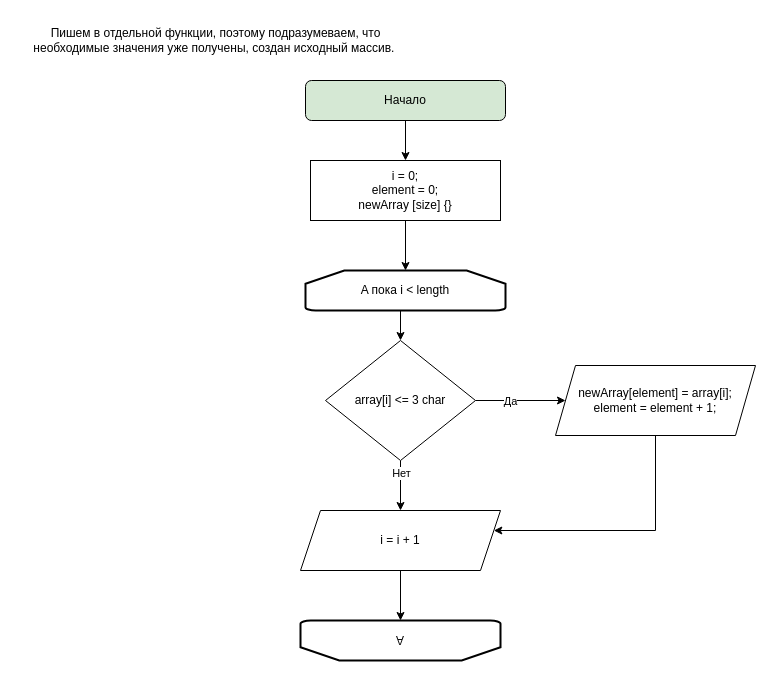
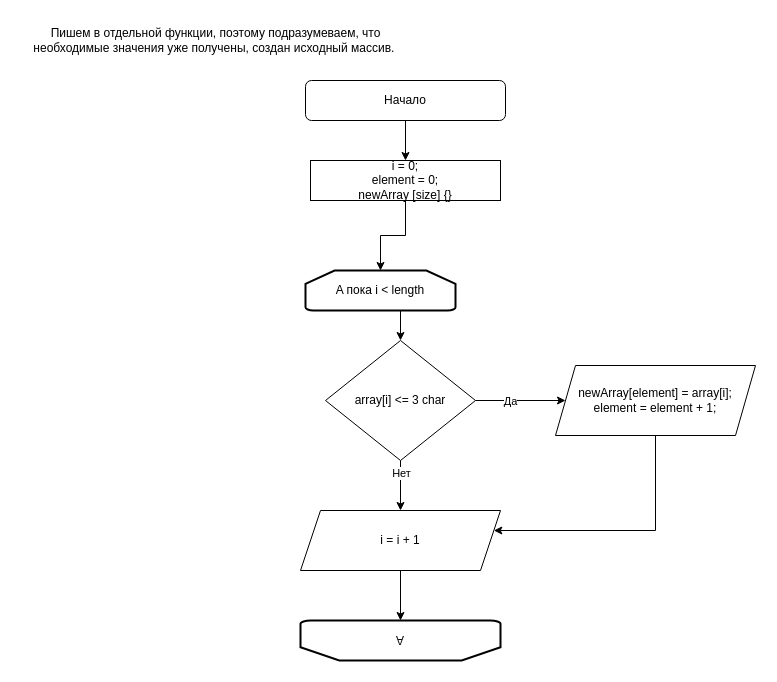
node "Начало": fillcolor #d5e8d4 -> #ffffff
node "i = 0;element = 0;newArray [size] {}": size 190x60 -> 190x40
node "A пока i < length": size 200x40 -> 150x40
